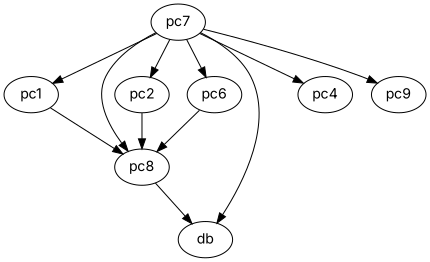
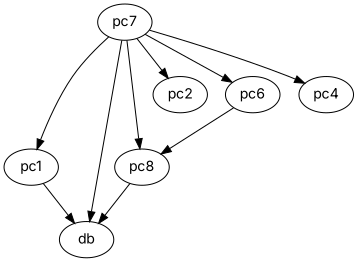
node "pc9": removed
edge "pc2" -> "pc8": removed
edge "pc1" -> "pc8": now "pc1" -> "db"
